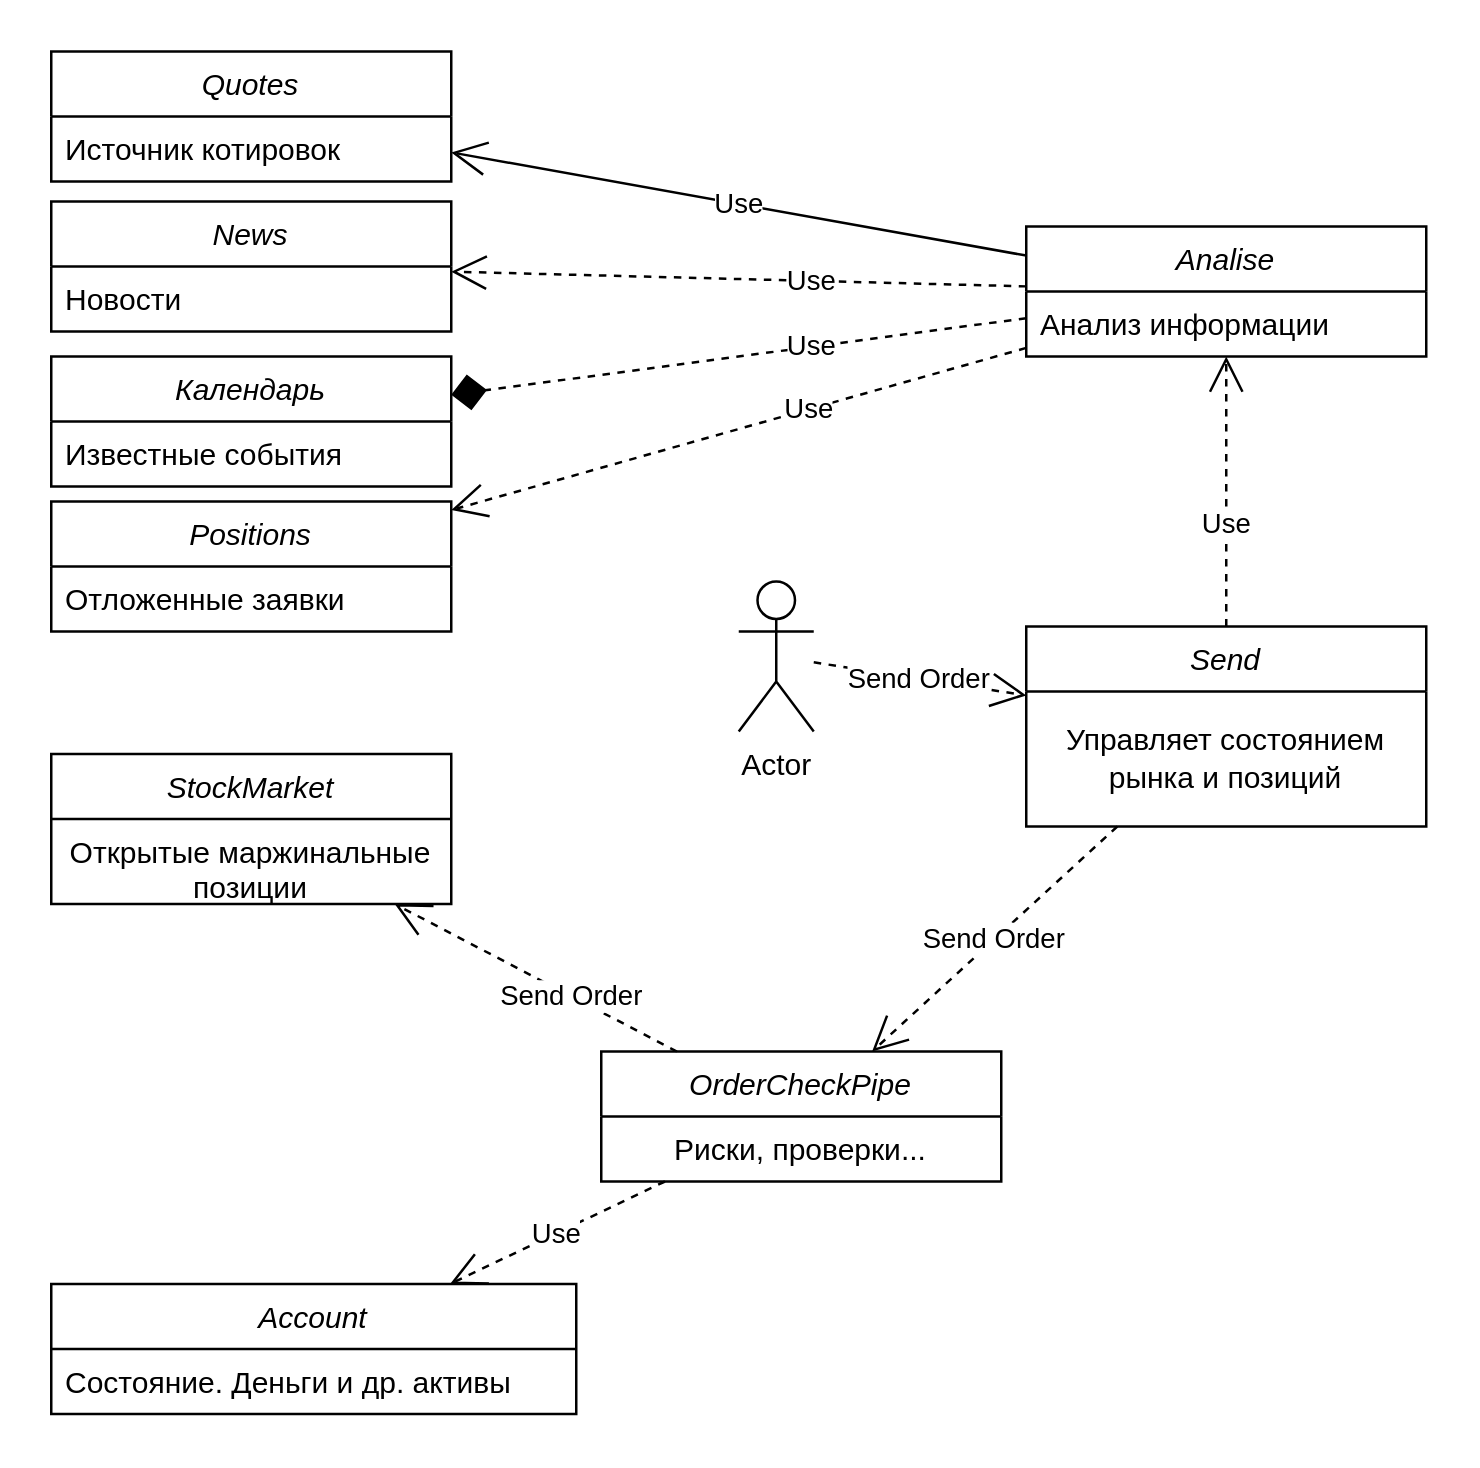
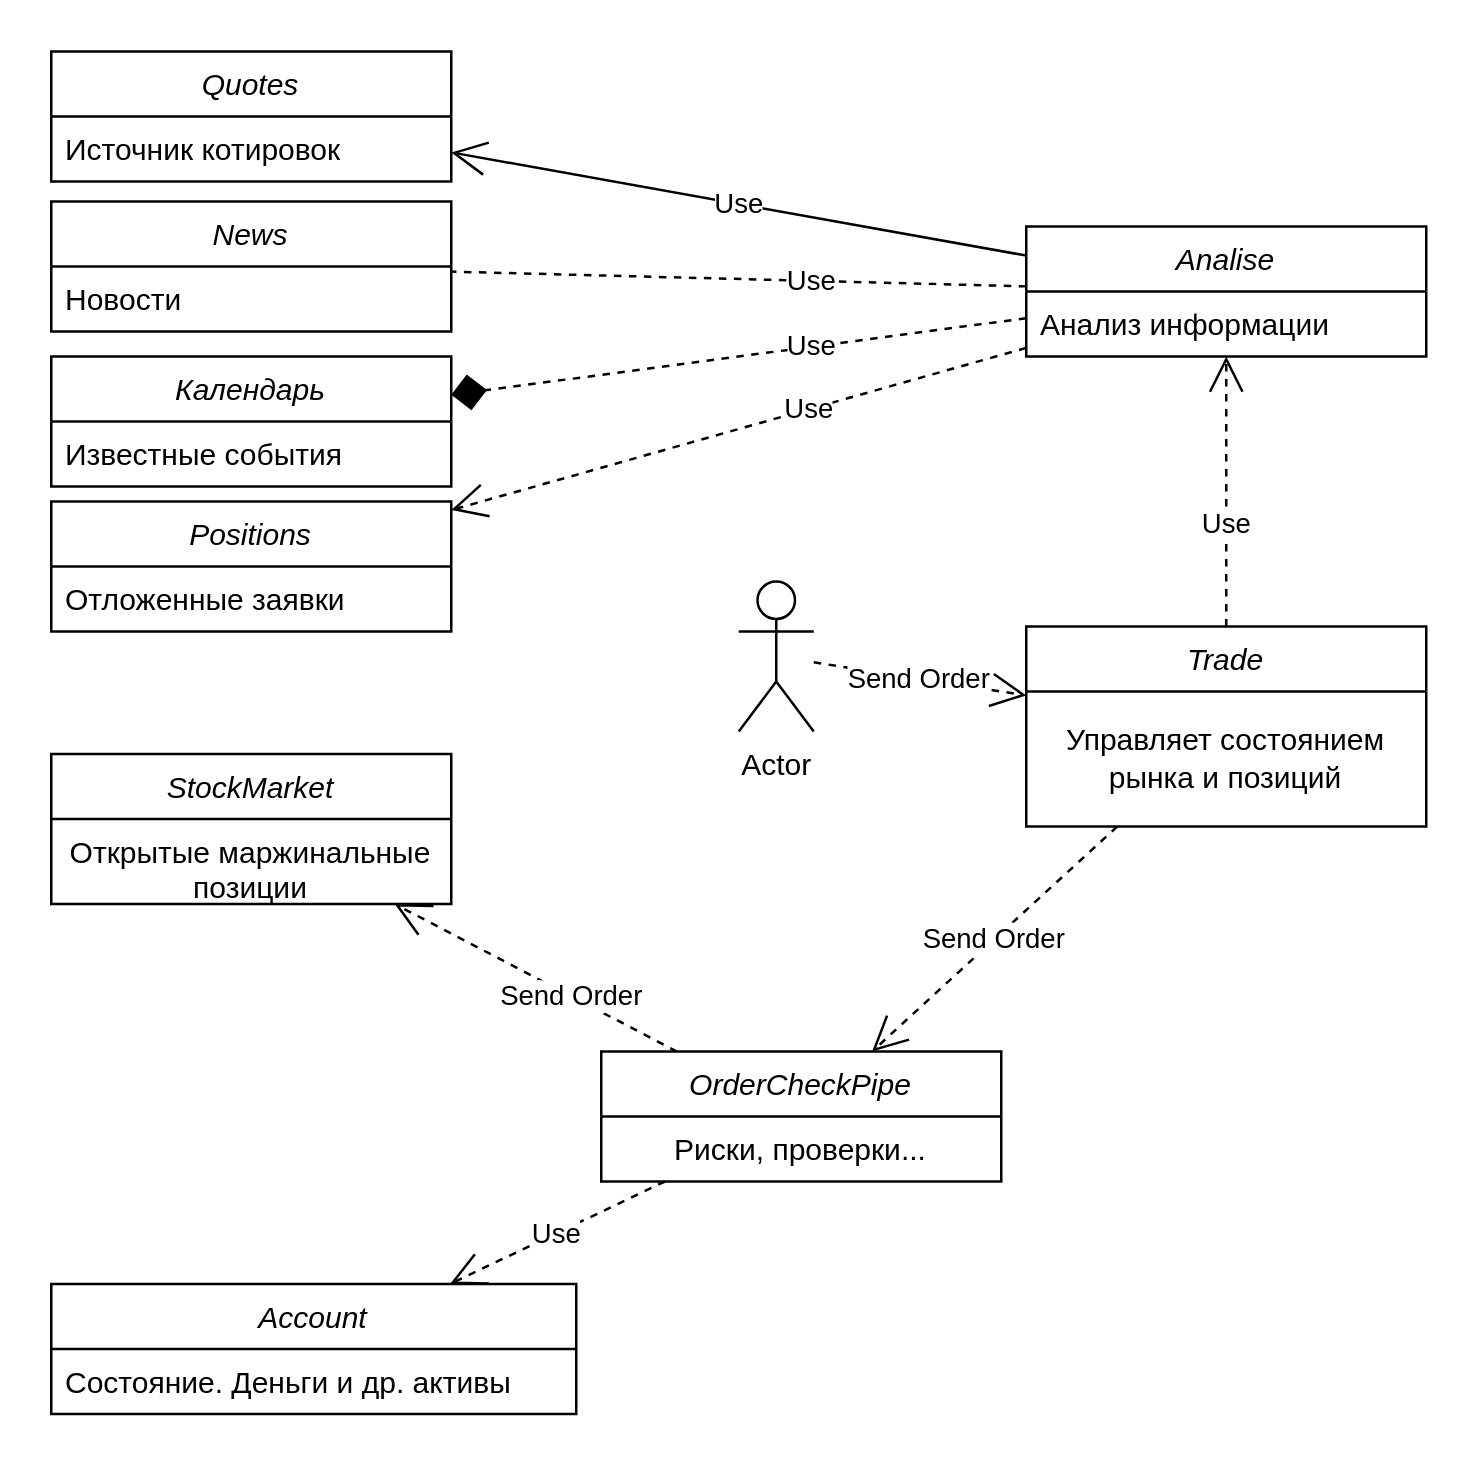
edge "Analise" -> "News": arrowhead open -> none
node "Send": label "Send" -> "Trade"
